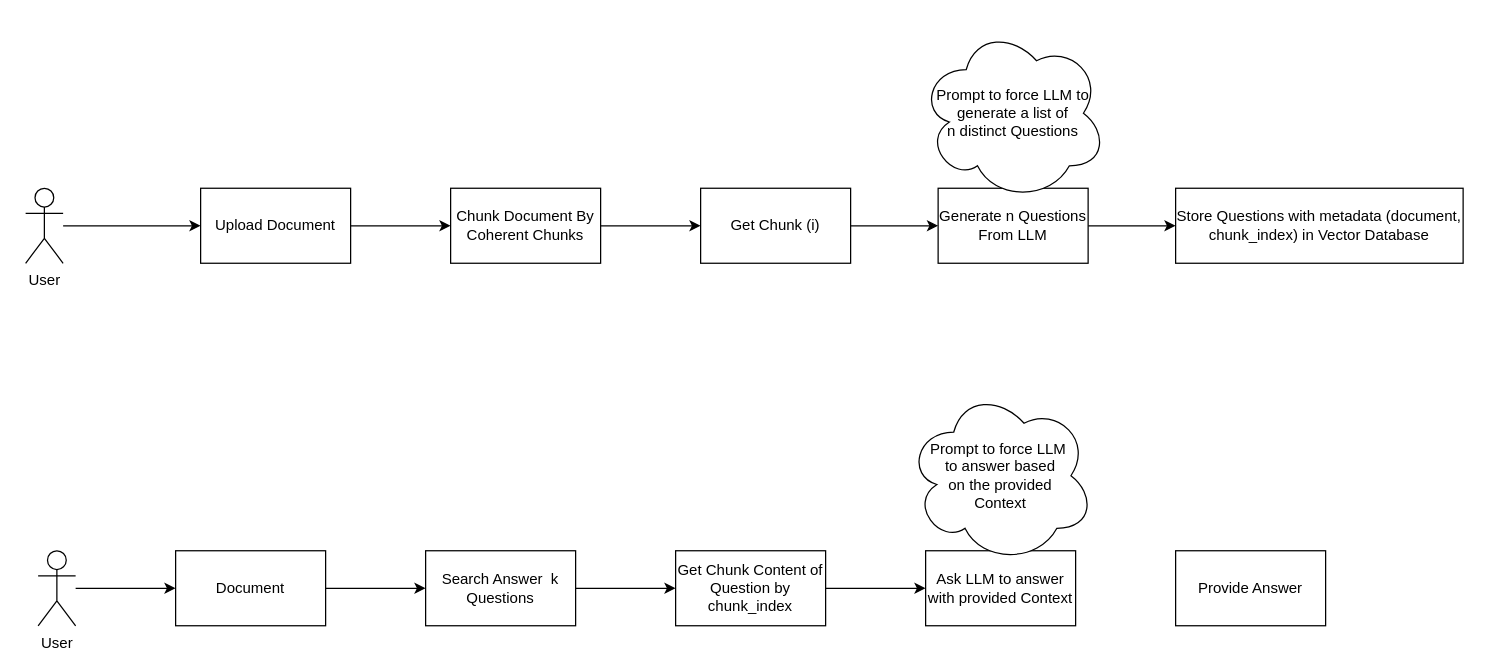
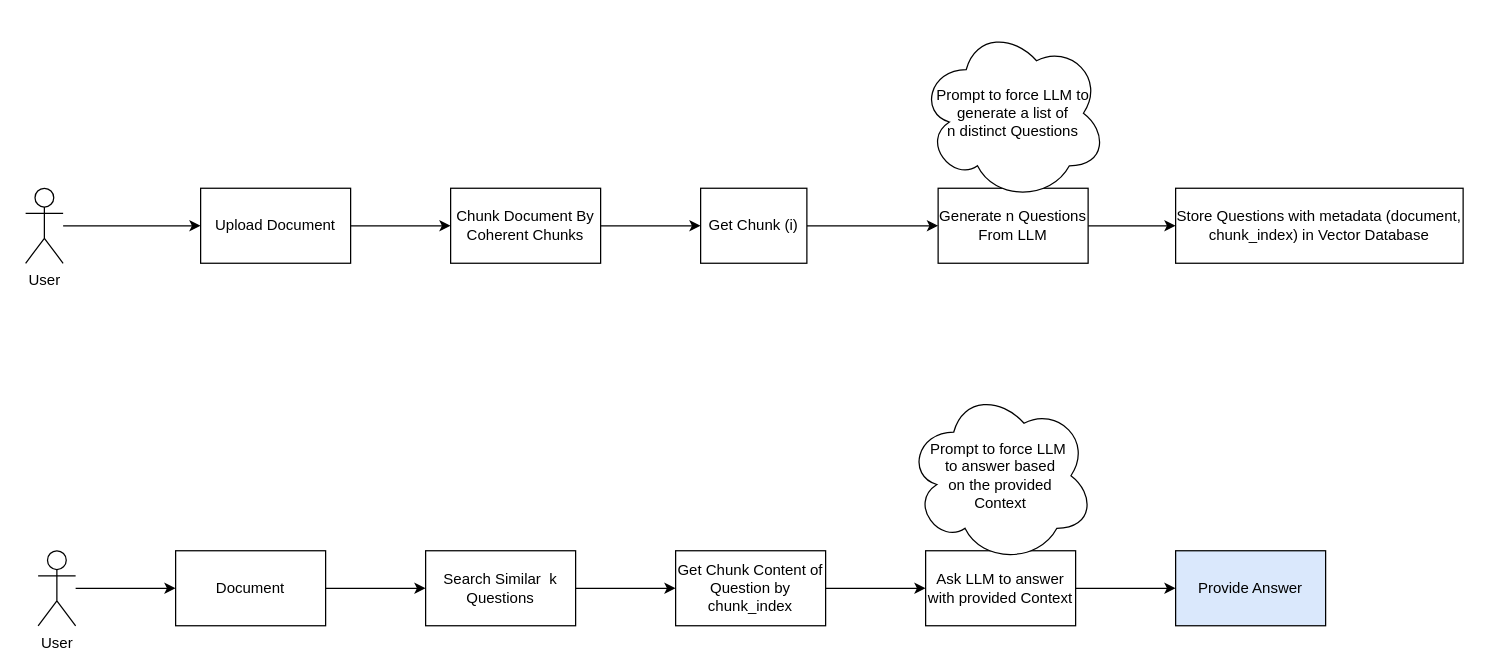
node "Get Chunk (i)": size 150x75 -> 106x75
node "Search Answer k Questions": label "Search Answer k Questions" -> "Search Similar k Questions"
edge "Ask LLM to answer with provided Context" -> "Provide Answer": added
node "Provide Answer": fillcolor #ffffff -> #dae8fc
